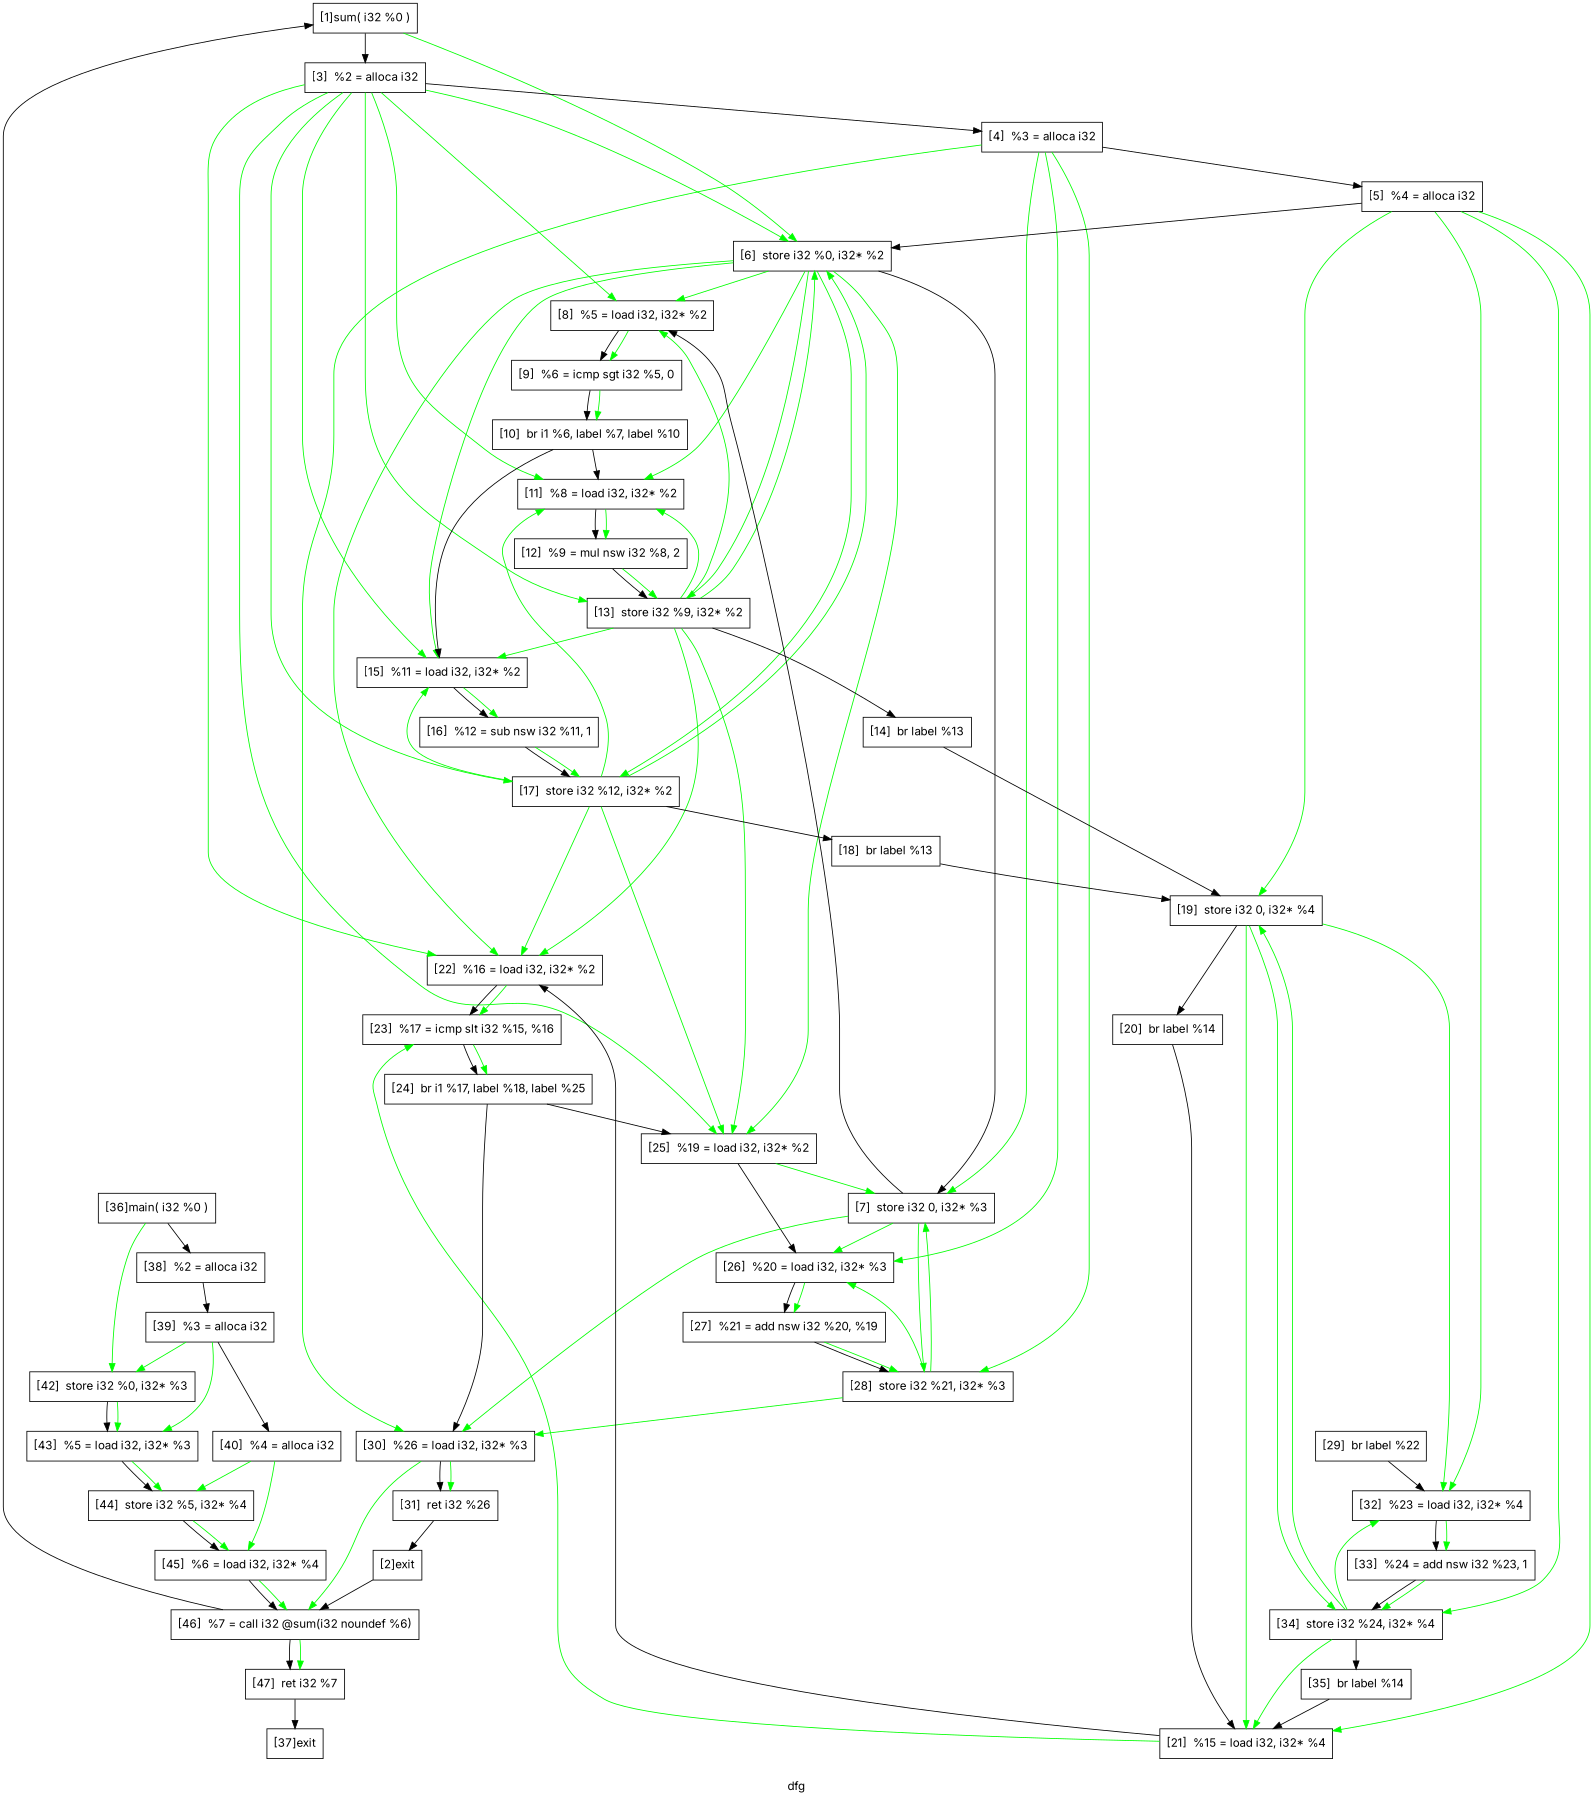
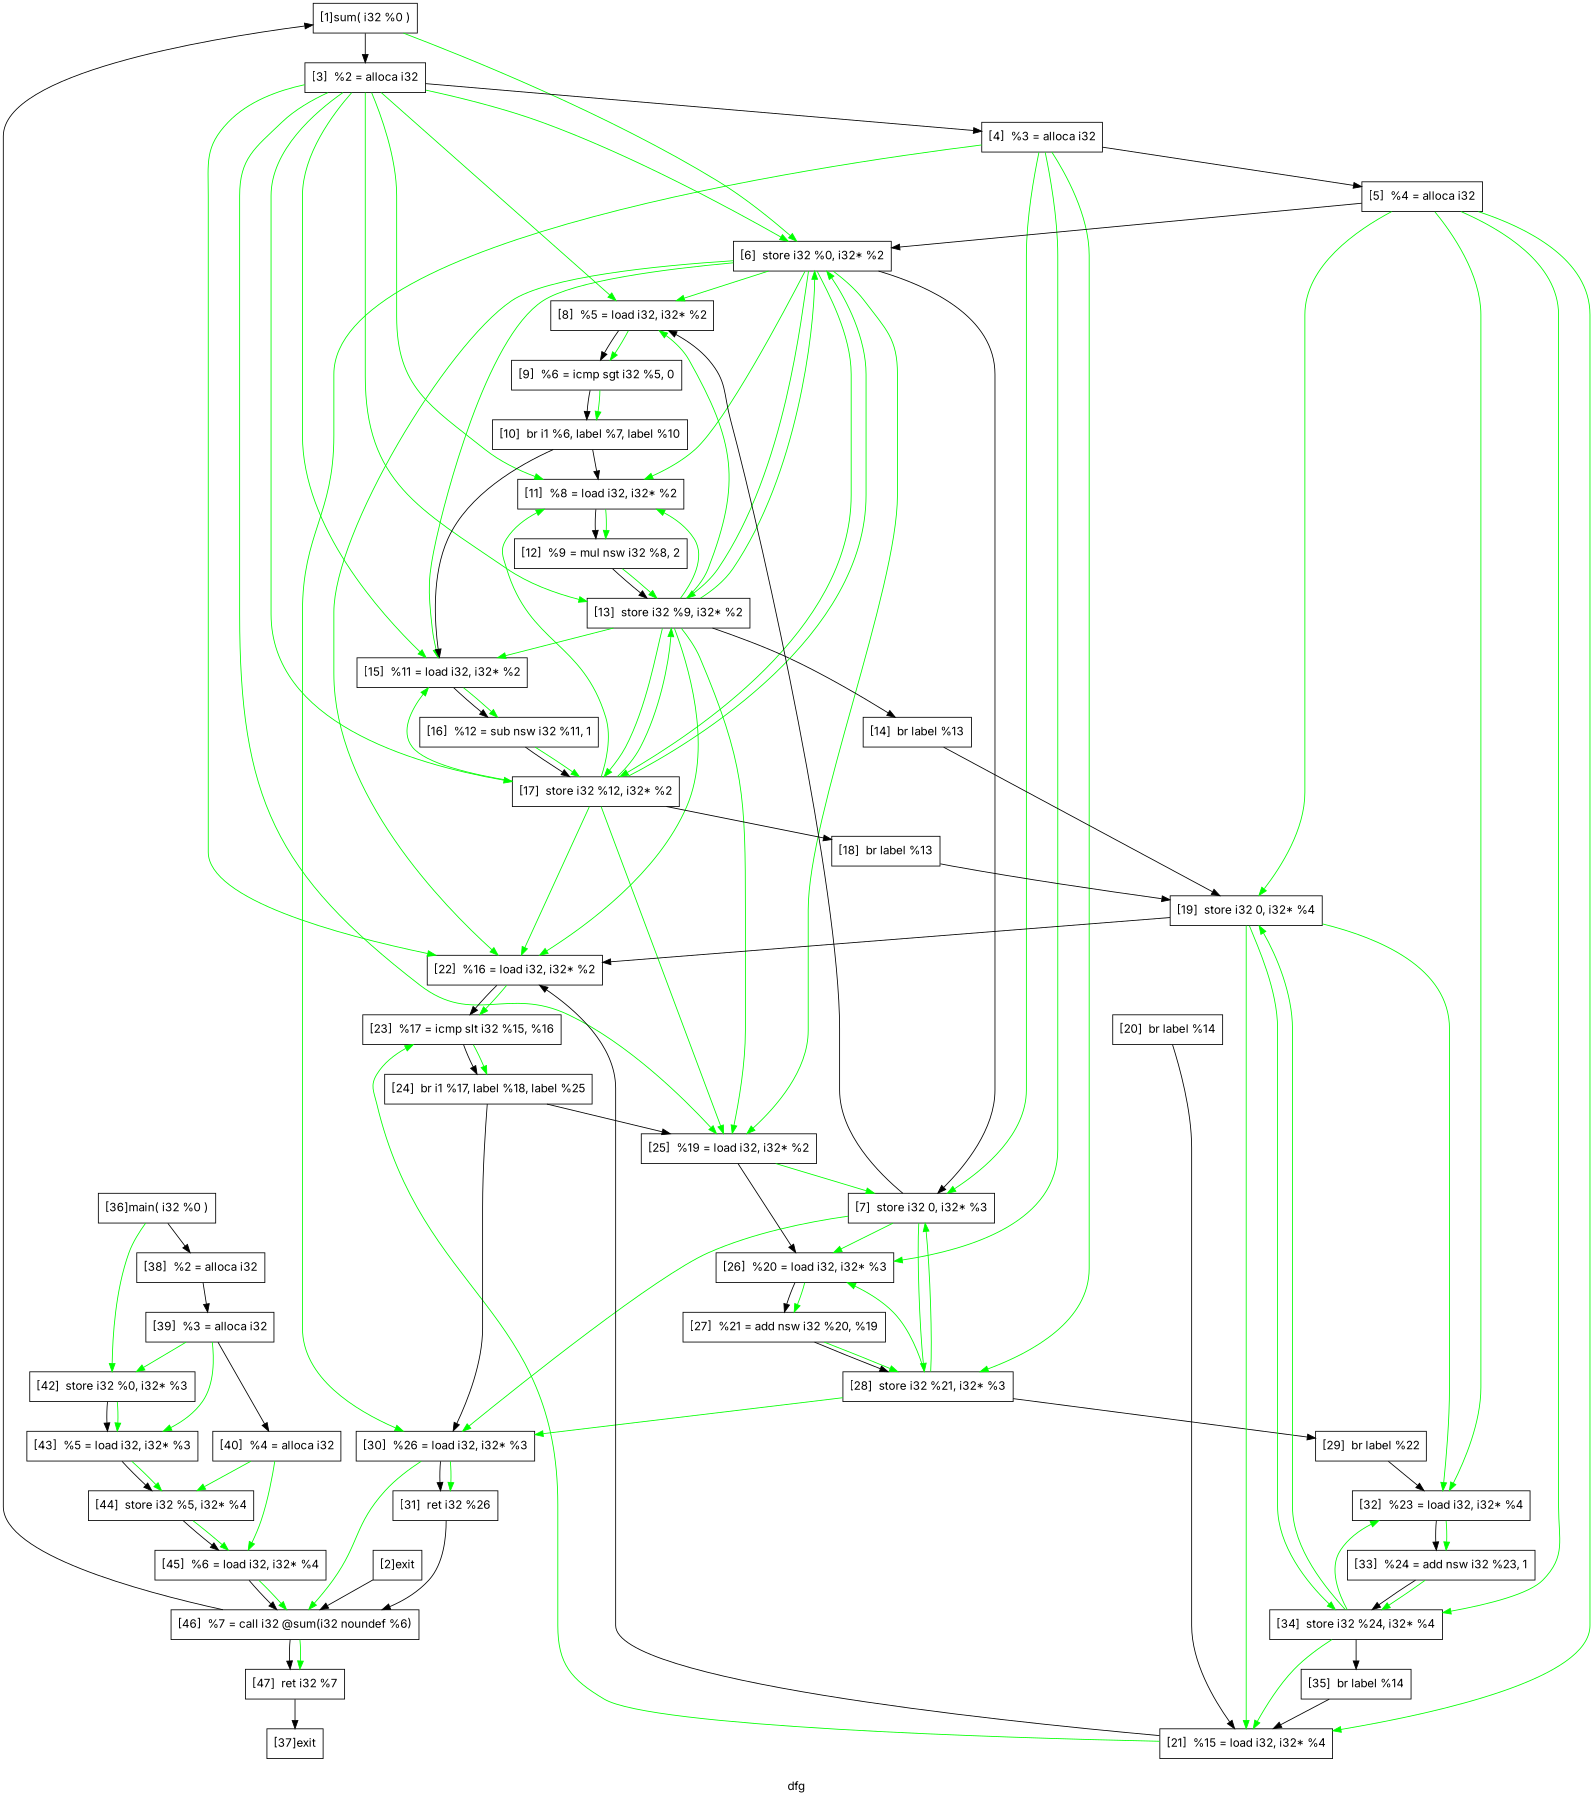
edge "[13]  store i32 %9, i32* %2" -> "[17]  store i32 %12, i32* %2": added
edge "[17]  store i32 %12, i32* %2" -> "[13]  store i32 %9, i32* %2": added
edge "[19]  store i32 0, i32* %4" -> "[20]  br label %14": now "[19]  store i32 0, i32* %4" -> "[22]  %16 = load i32, i32* %2"
edge "[28]  store i32 %21, i32* %3" -> "[29]  br label %22": added
edge "[31]  ret i32 %26" -> "[2]exit": now "[31]  ret i32 %26" -> "[46]  %7 = call i32 @sum(i32 noundef %6)"
